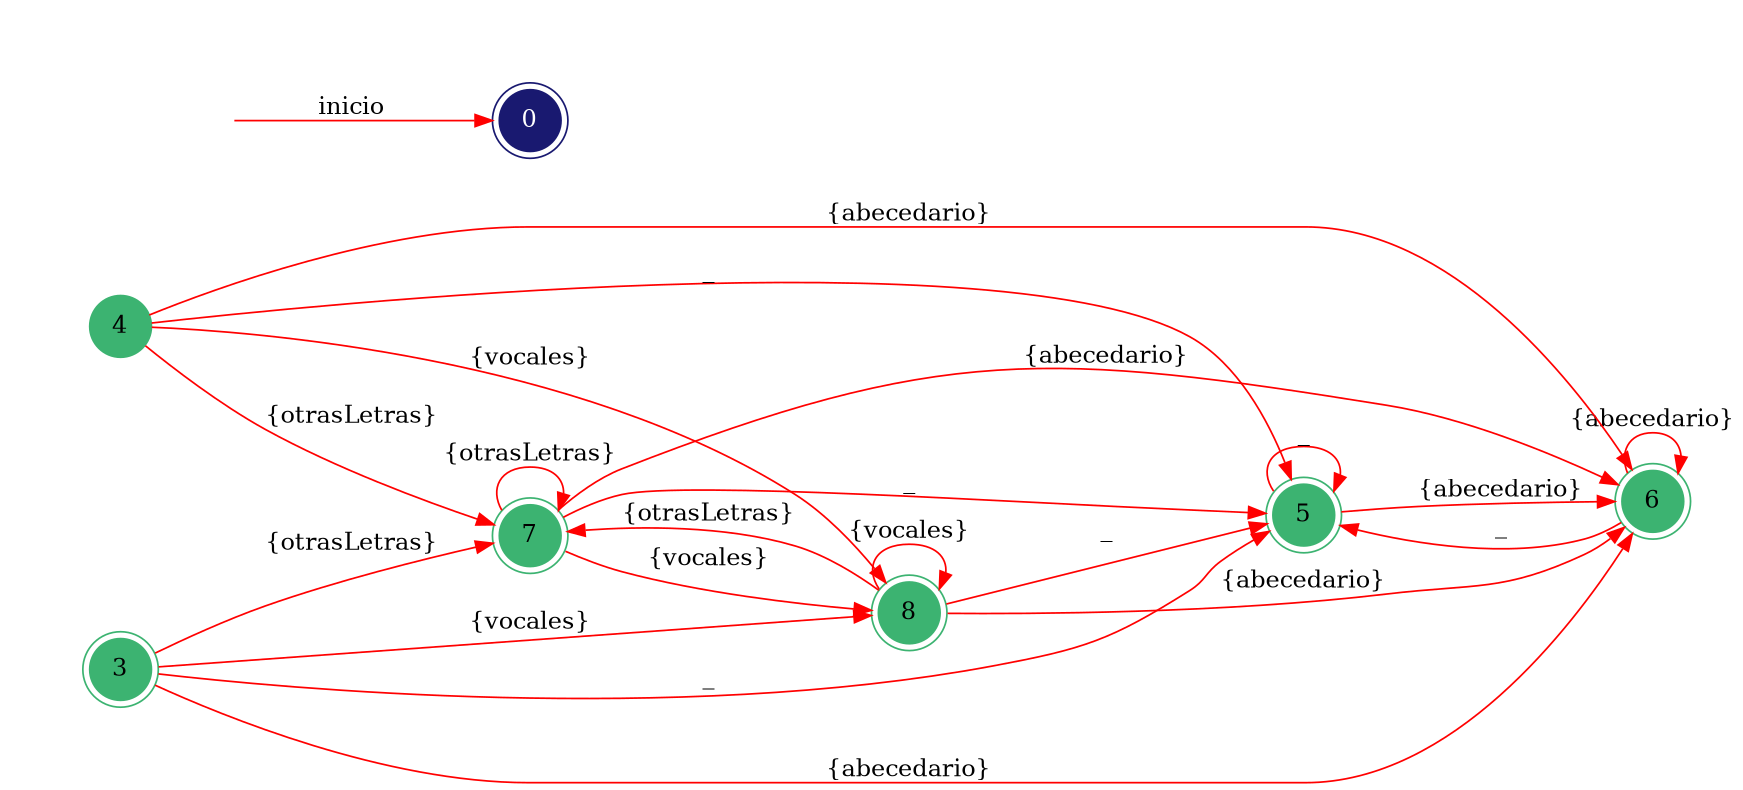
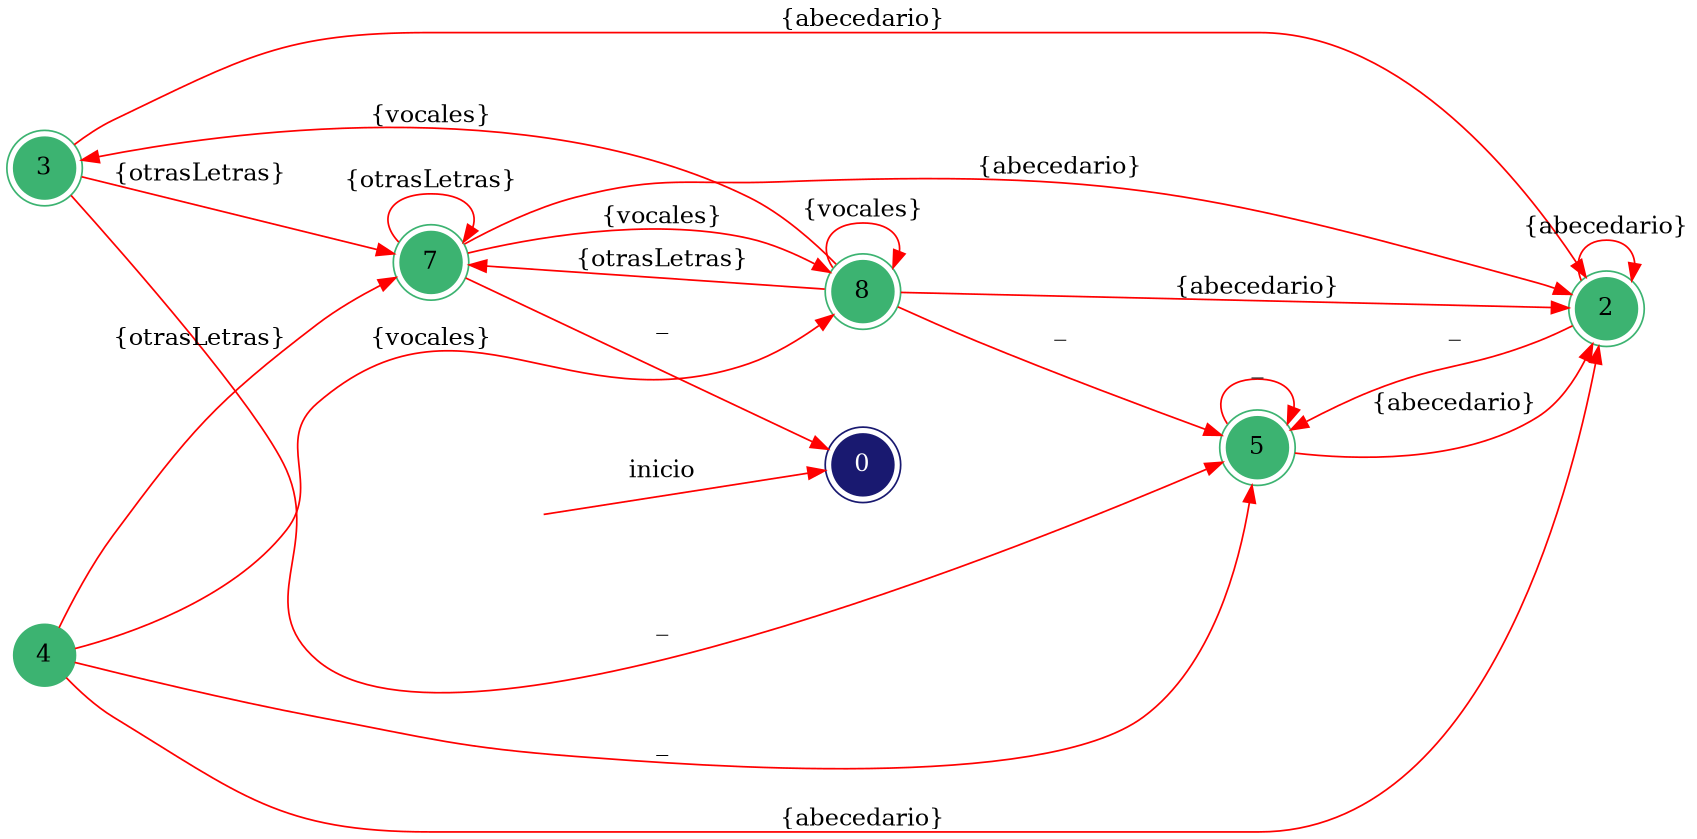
edge "7" -> "5": now "7" -> "0"
node "6": label "6" -> "2"
edge "3" -> "8": reversed
